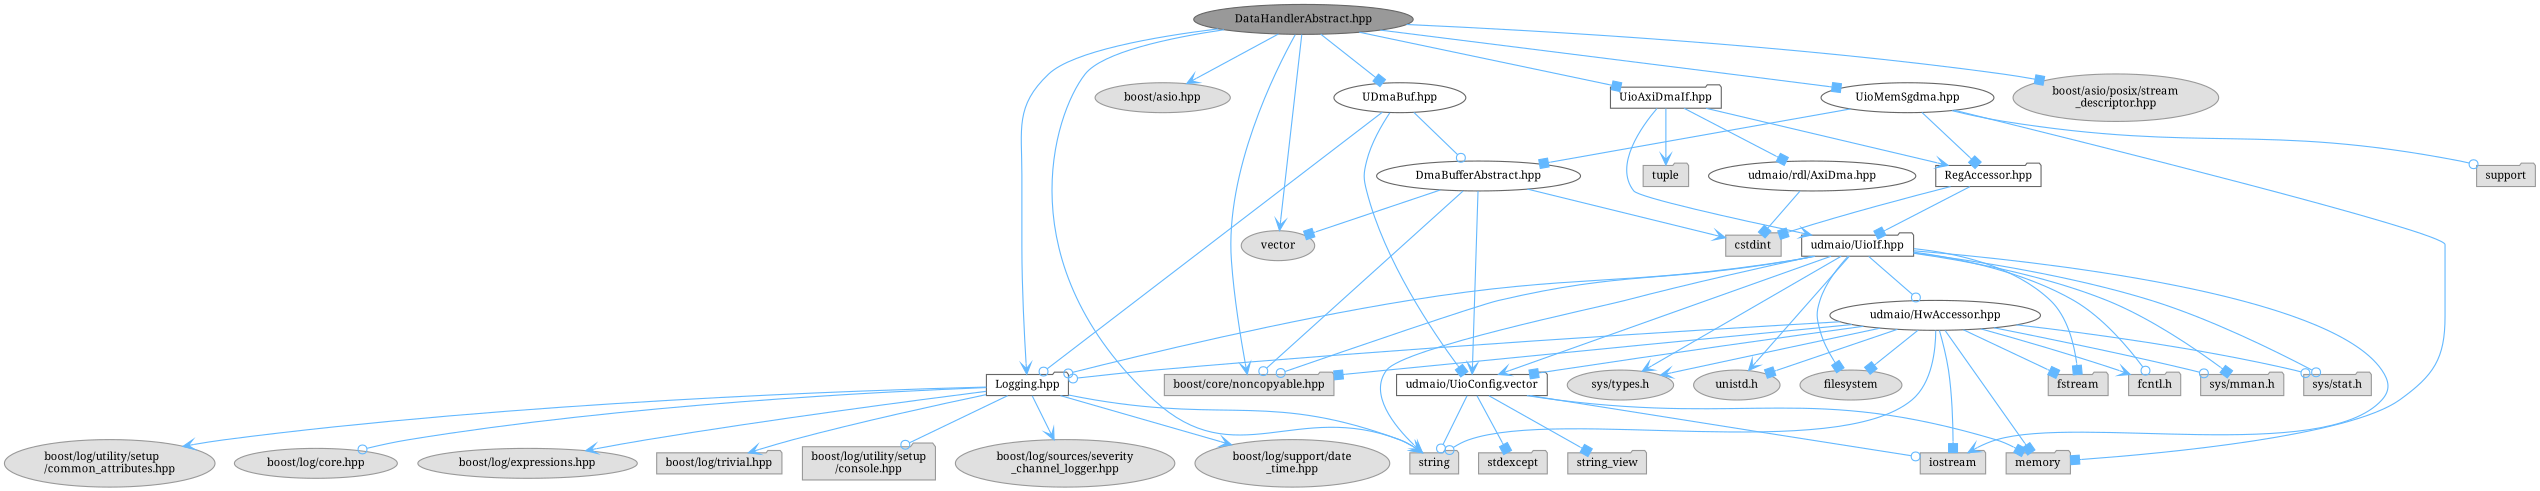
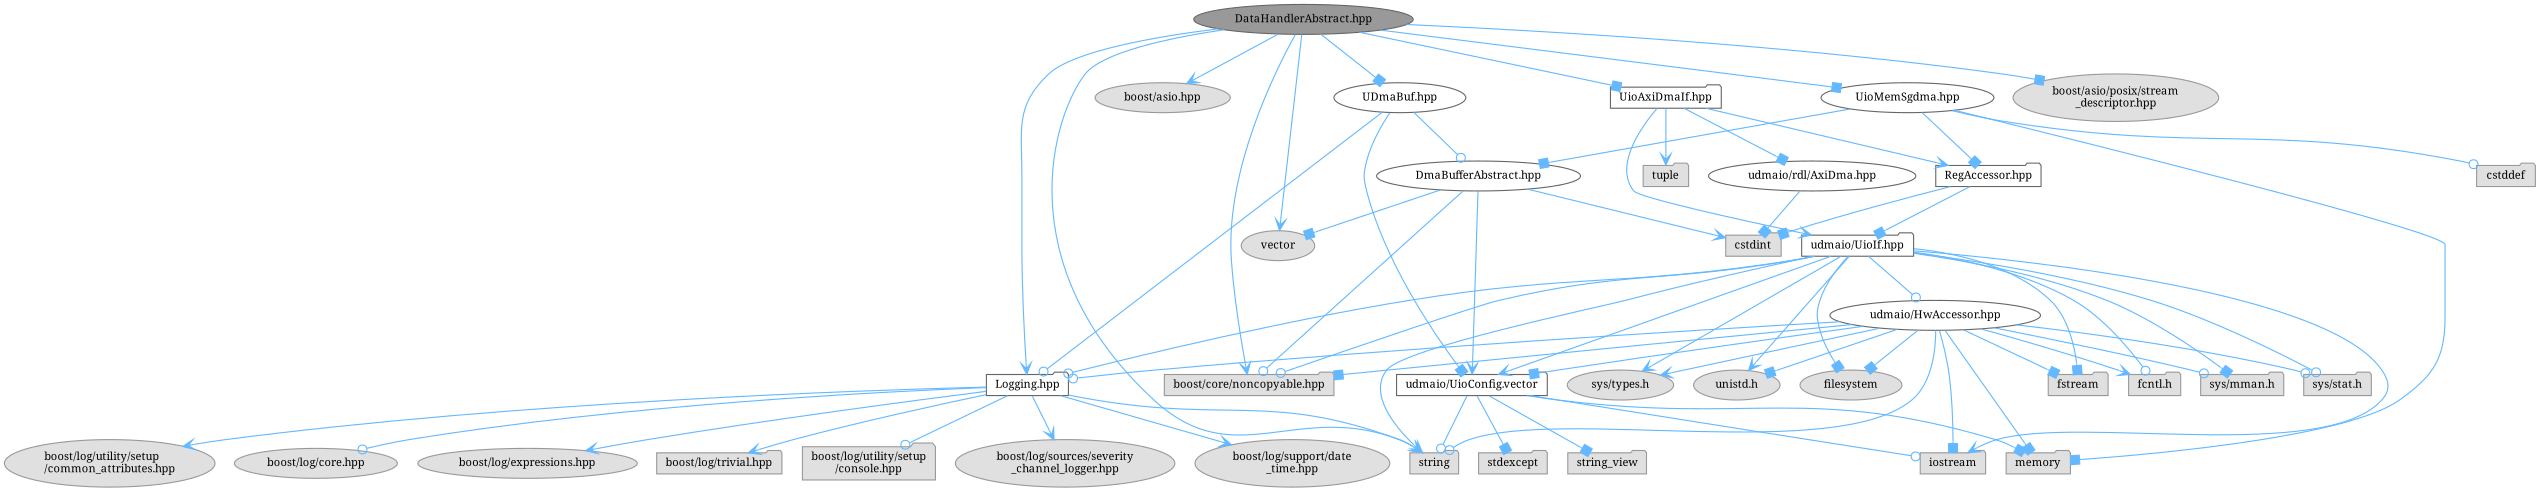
node "support": label "support" -> "cstddef"
